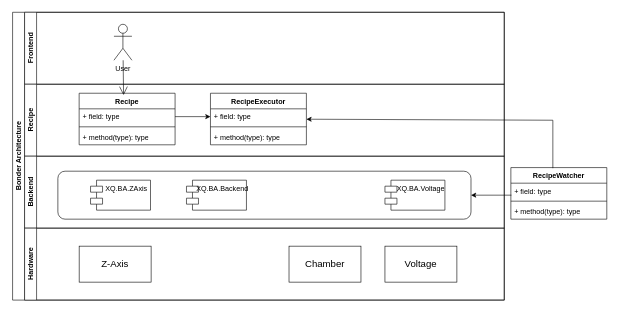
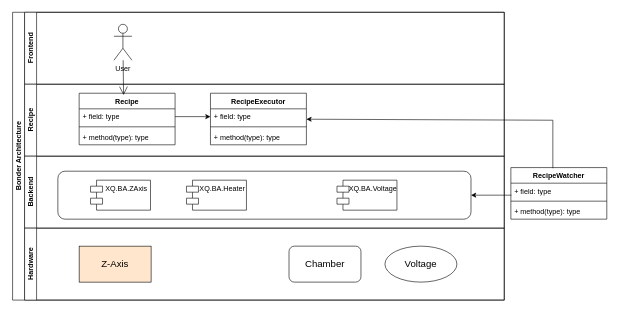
node "XQ.BA.Backend": label "XQ.BA.Backend" -> "XQ.BA.Heater"
node "XQ.BA.Voltage": moved (415, 195) -> (367, 195)
node "Z-Axis": fillcolor #ffffff -> #ffe6cc
node "Chamber": shape rectangle -> rounded rectangle
node "Voltage": shape rectangle -> ellipse
